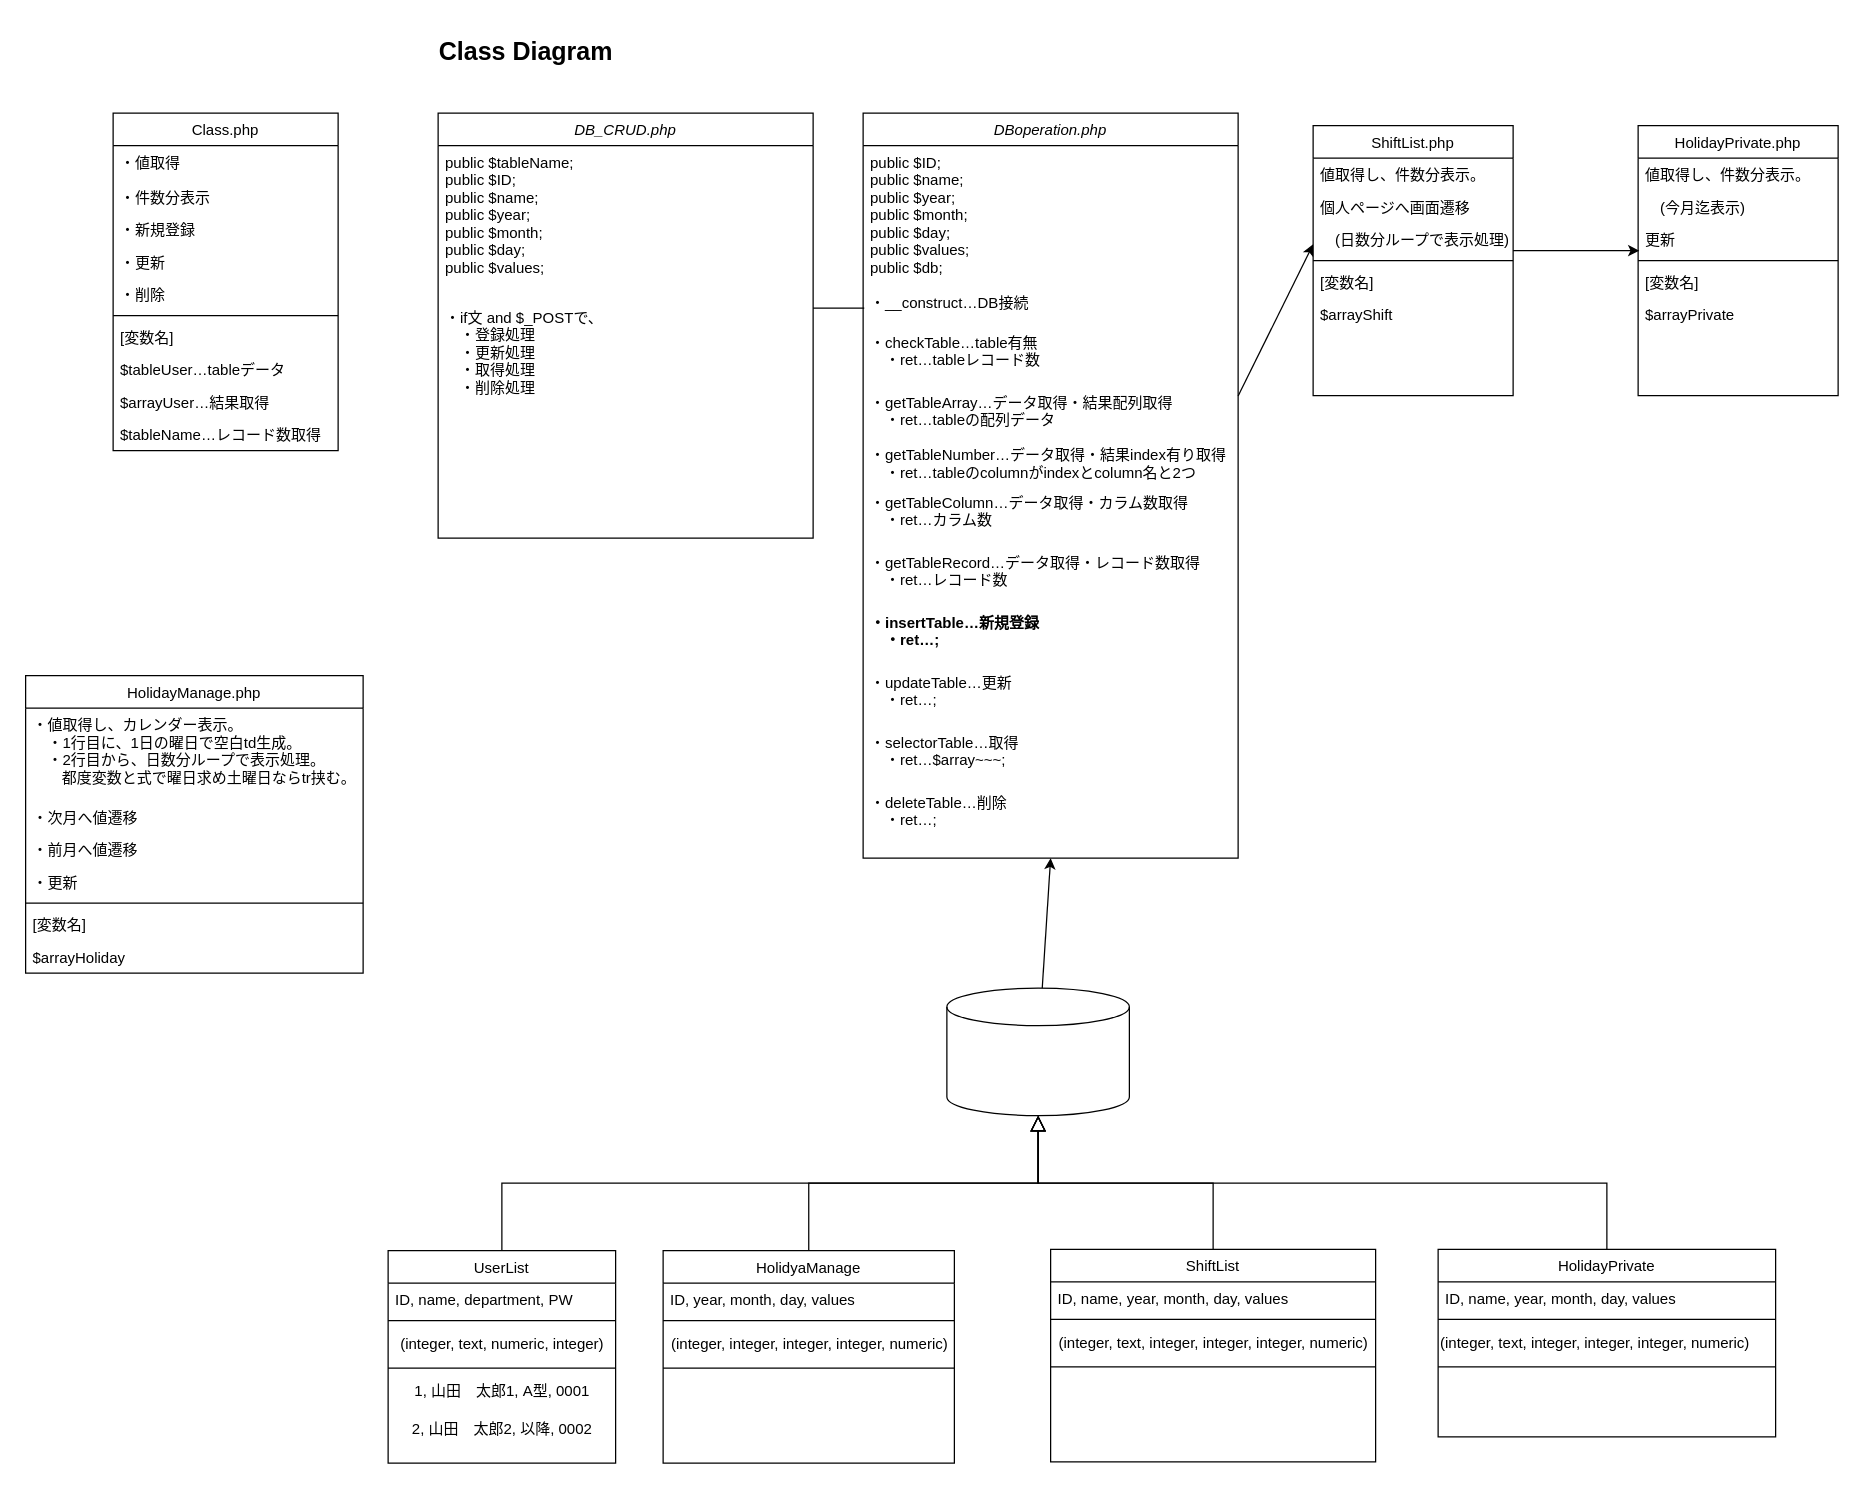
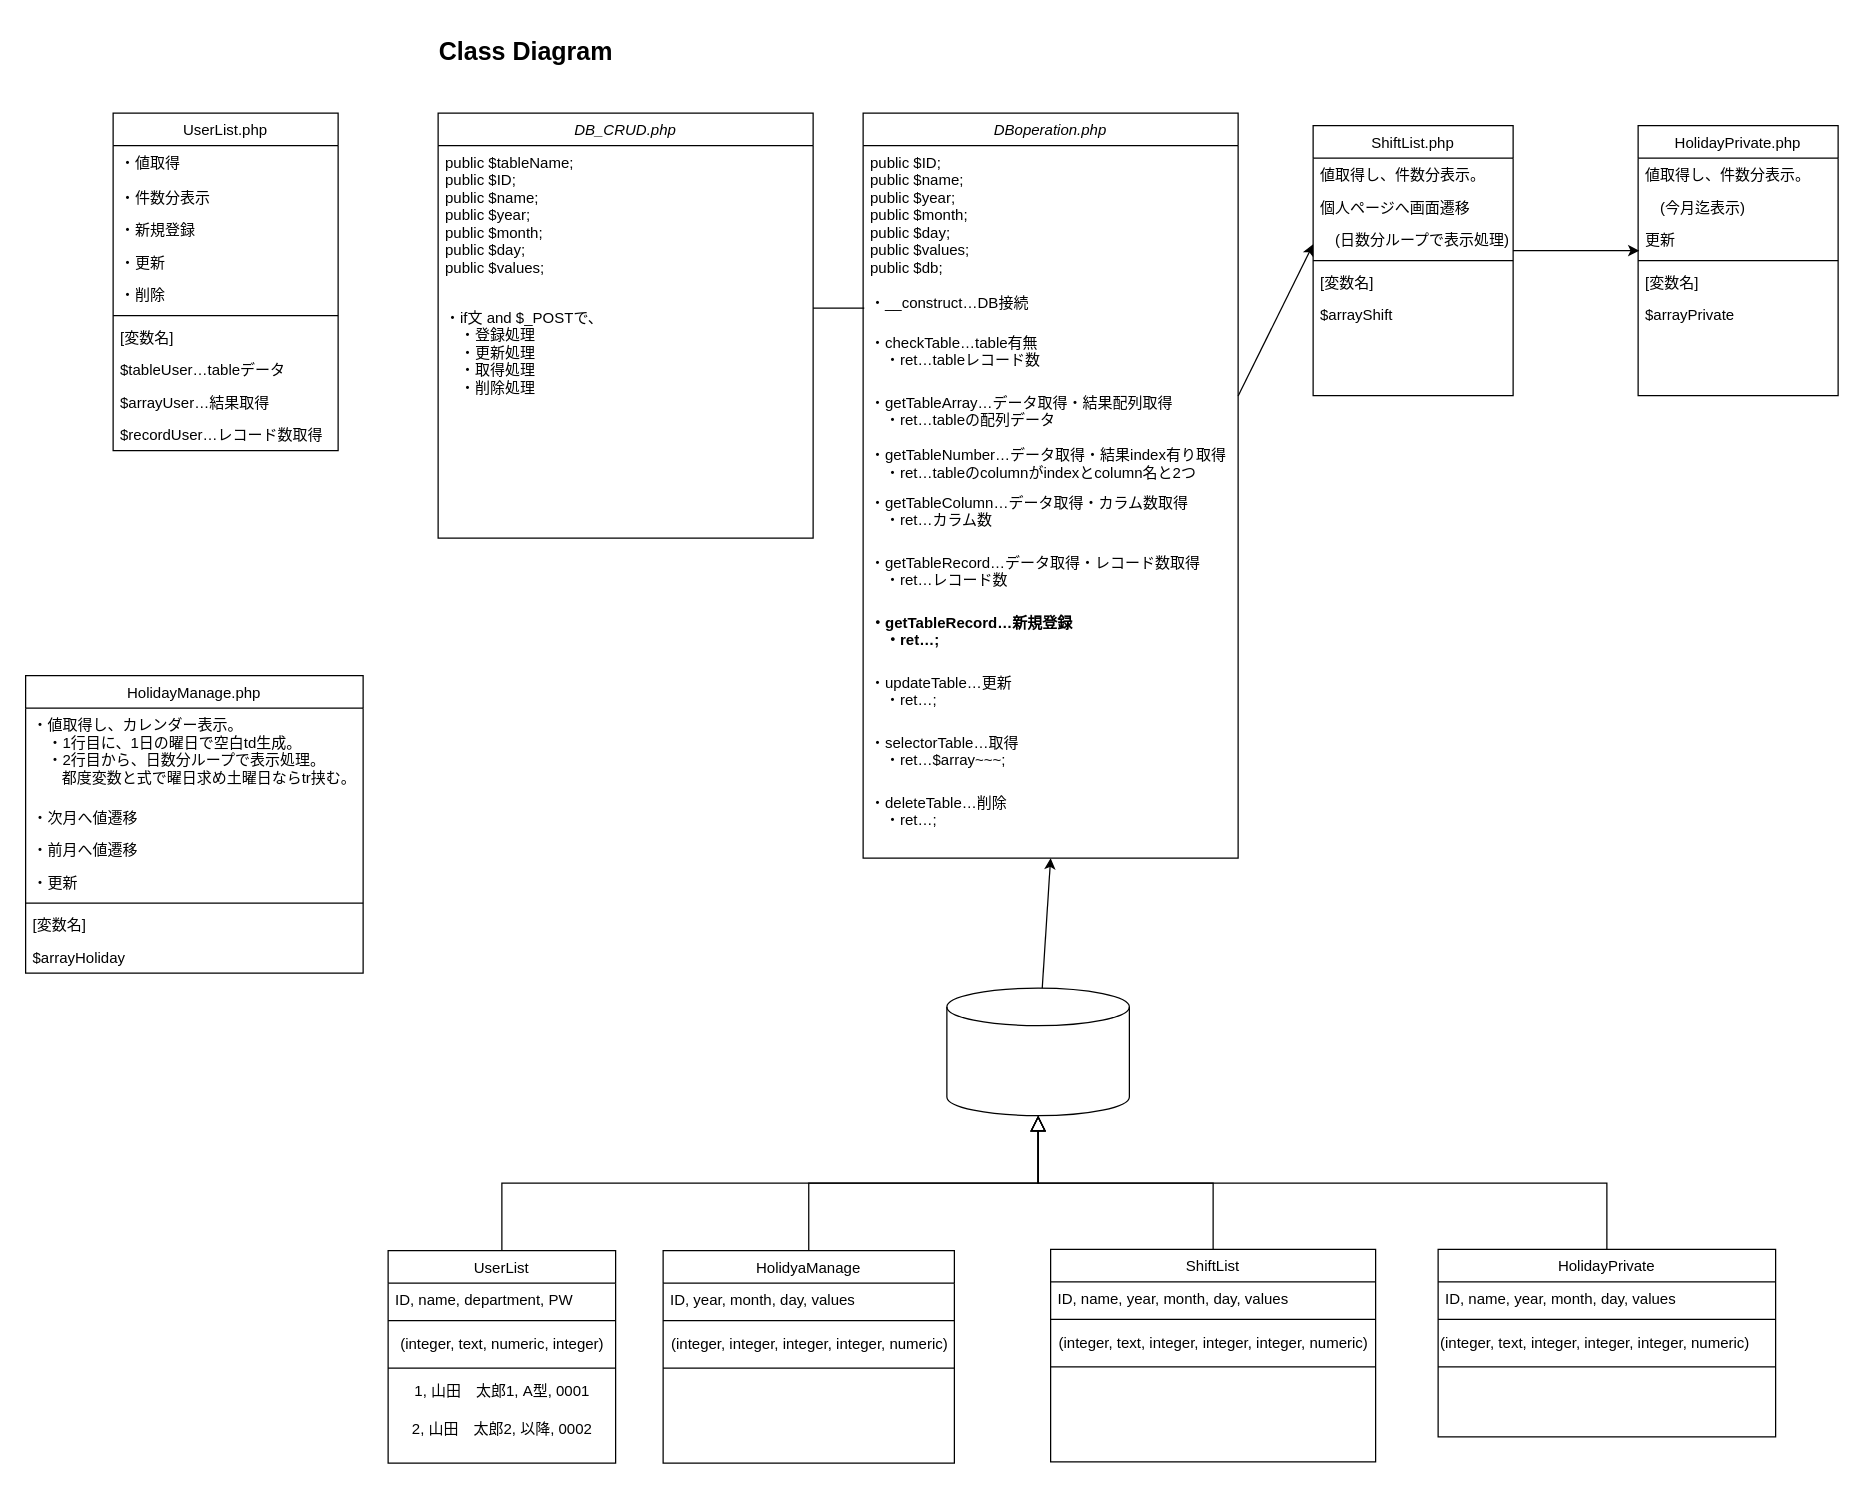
node "Class.php": label "Class.php" -> "UserList.php"
node "$tableName…レコード数取得": label "$tableName…レコード数取得" -> "$recordUser…レコード数取得"
node "・insertTable…新規登録 ・ret…;": label "・insertTable…新規登録 ・ret…;" -> "・getTableRecord…新規登録 ・ret…;"
